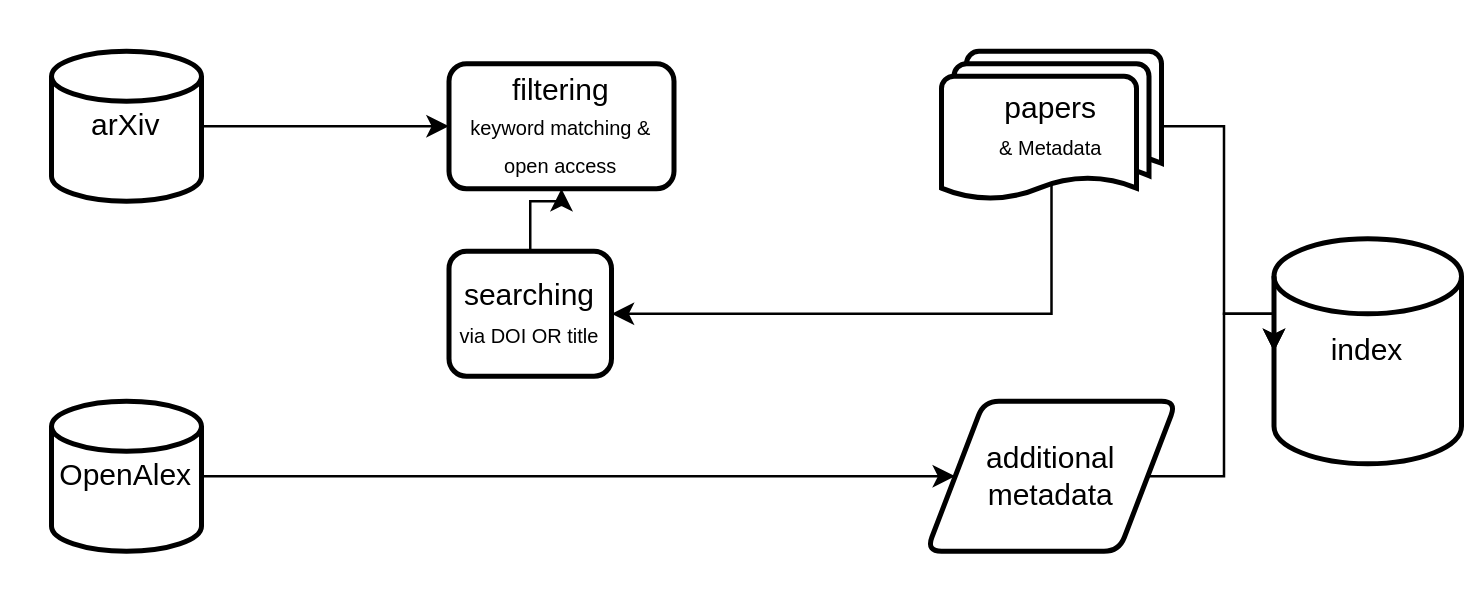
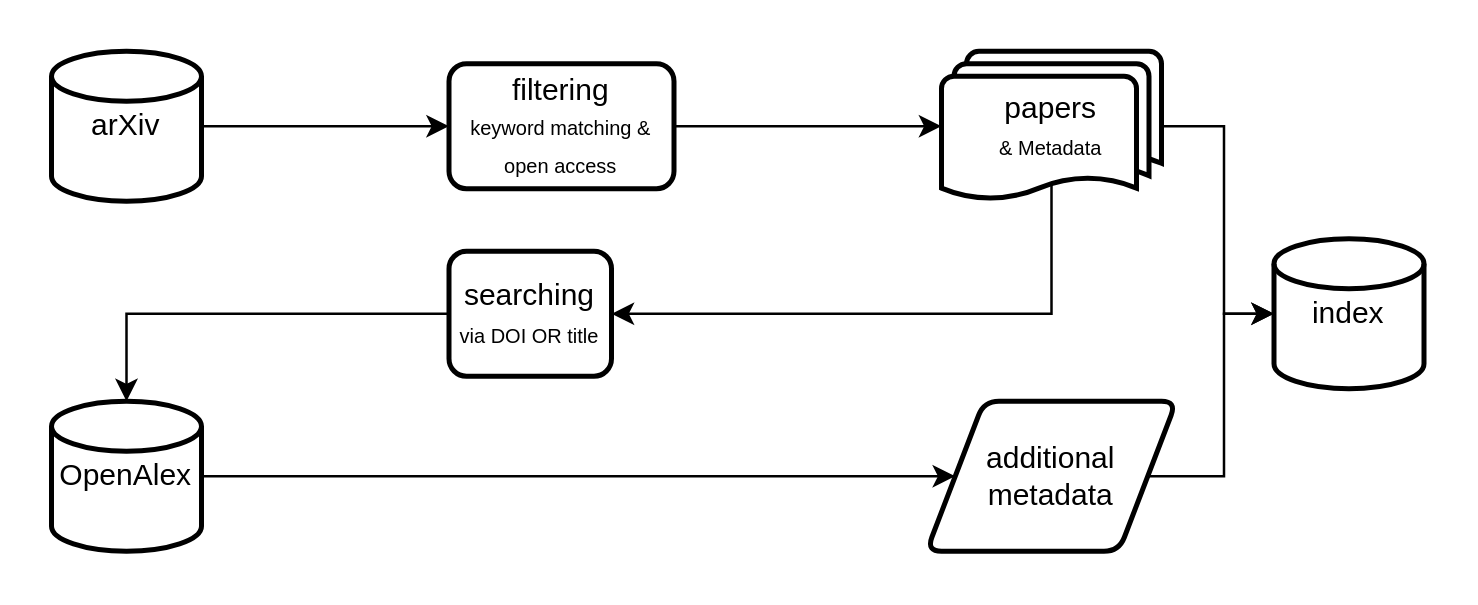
edge "filtering keyword matching & open access" -> "papers & Metadata": added
edge "searching via DOI OR title" -> "filtering keyword matching & open access": now "searching via DOI OR title" -> "OpenAlex"
node "index": size 188x225 -> 150x150
